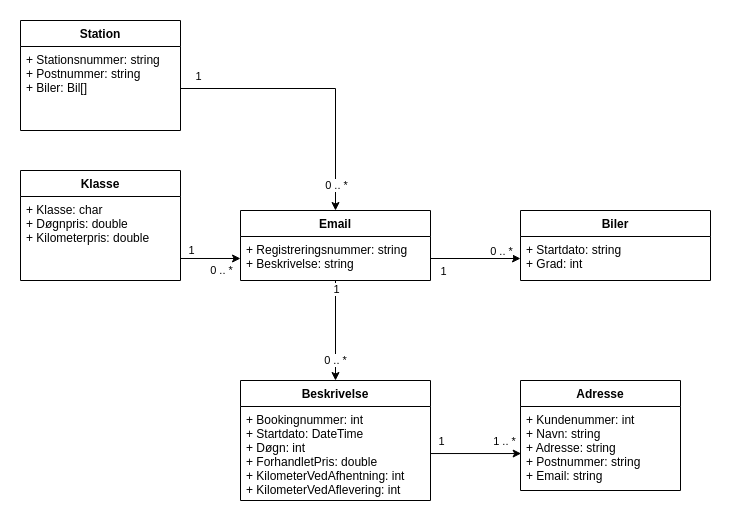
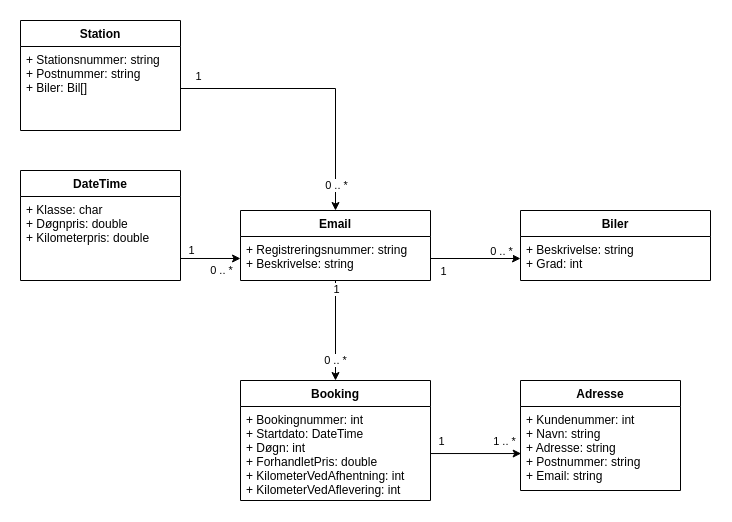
node "Klasse": label "Klasse" -> "DateTime"
node "+ Startdato: string + Grad: int": label "+ Startdato: string + Grad: int" -> "+ Beskrivelse: string + Grad: int"
node "Beskrivelse": label "Beskrivelse" -> "Booking"
